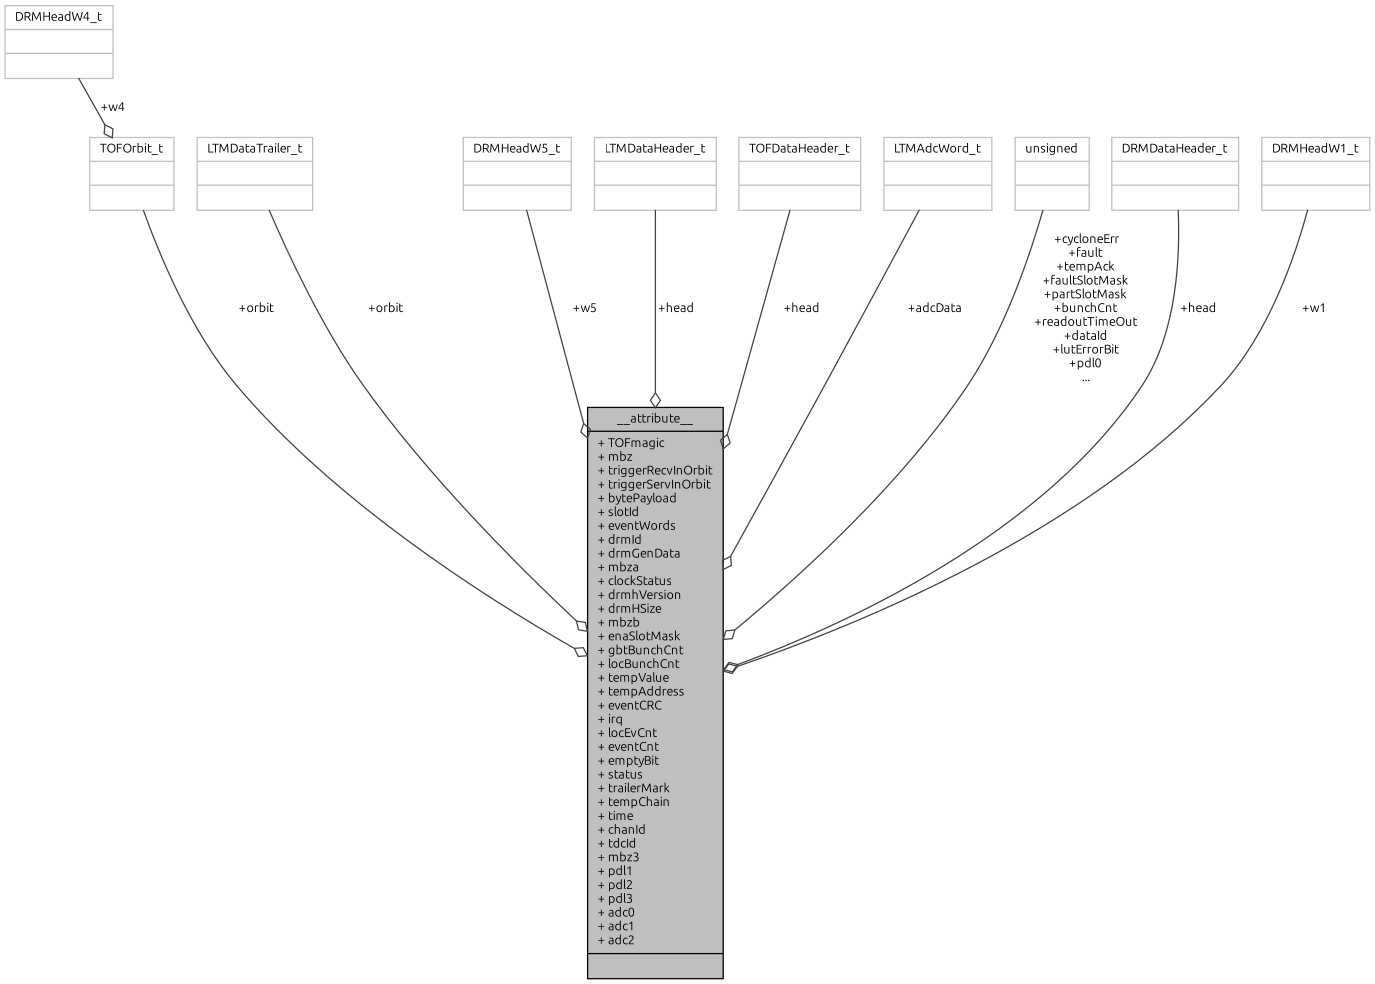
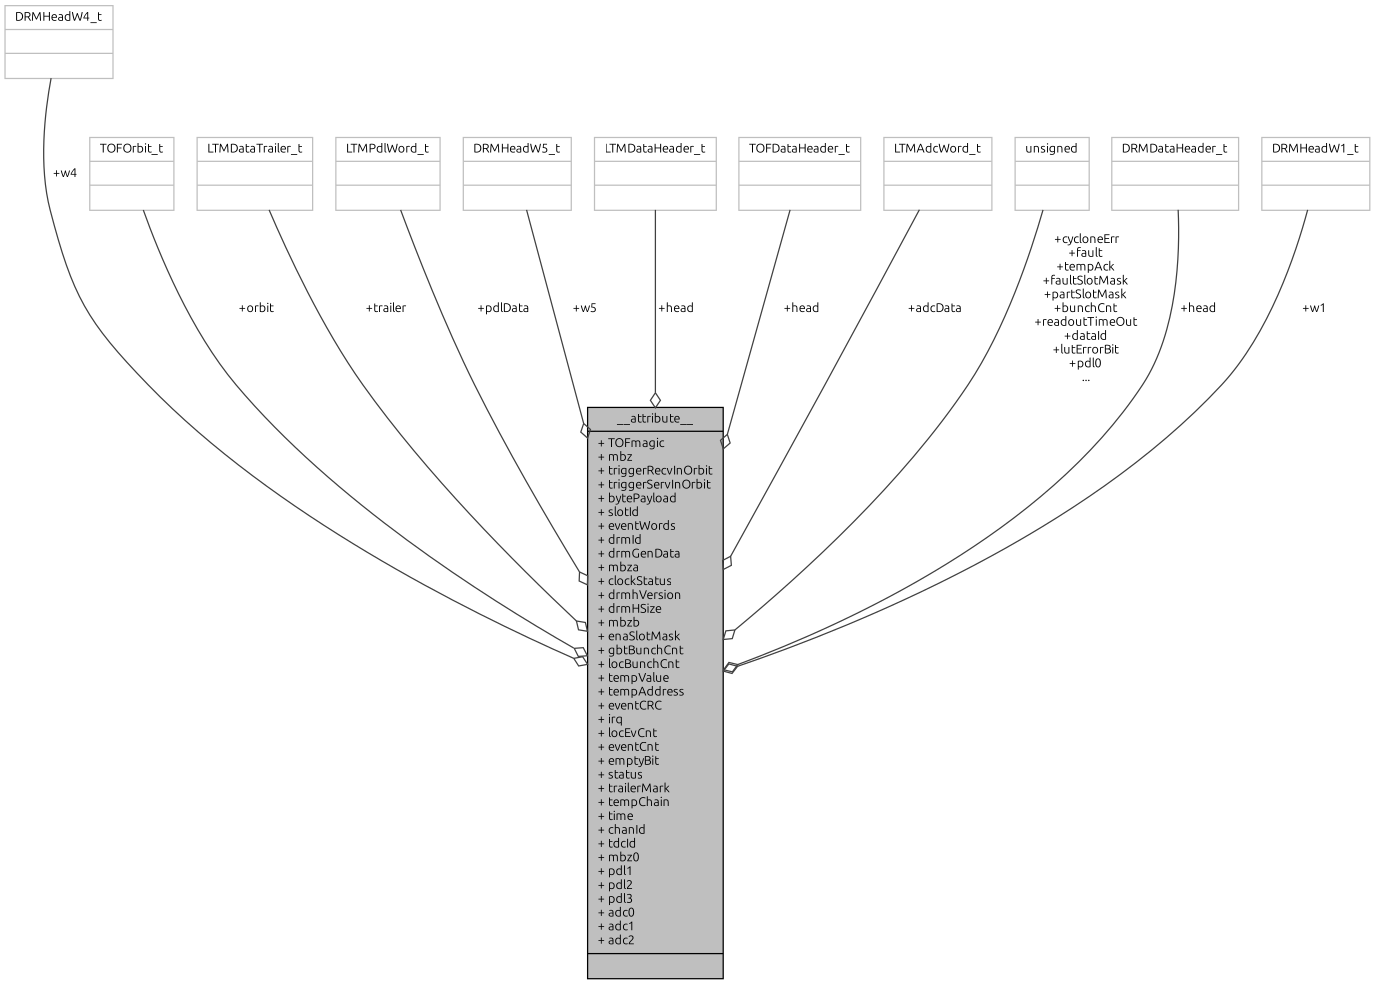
edge "DRMHeadW4_t" -> "TOFOrbit_t": now "DRMHeadW4_t" -> "__attribute__"
node "LTMPdlWord_t": added
edge "LTMDataTrailer_t" -> "__attribute__": label " +orbit" -> " +trailer"
node "__attribute__": text "+ mbz3" -> "+ mbz0"
